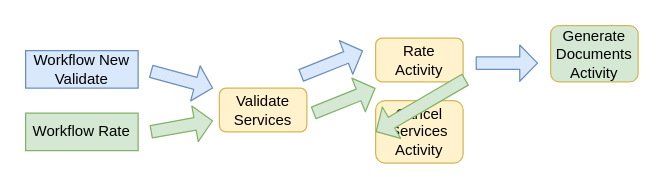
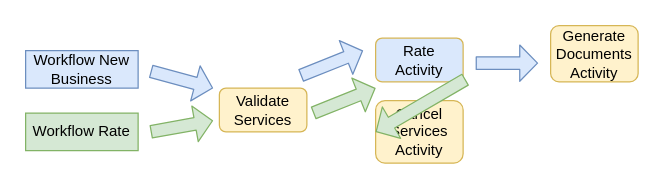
node "Generate Documents Activity": fillcolor #d5e8d4 -> #fff2cc
node "Rate Activity": fillcolor #fff2cc -> #dae8fc
node "Workflow New Validate": label "Workflow New Validate" -> "Workflow New Business"
